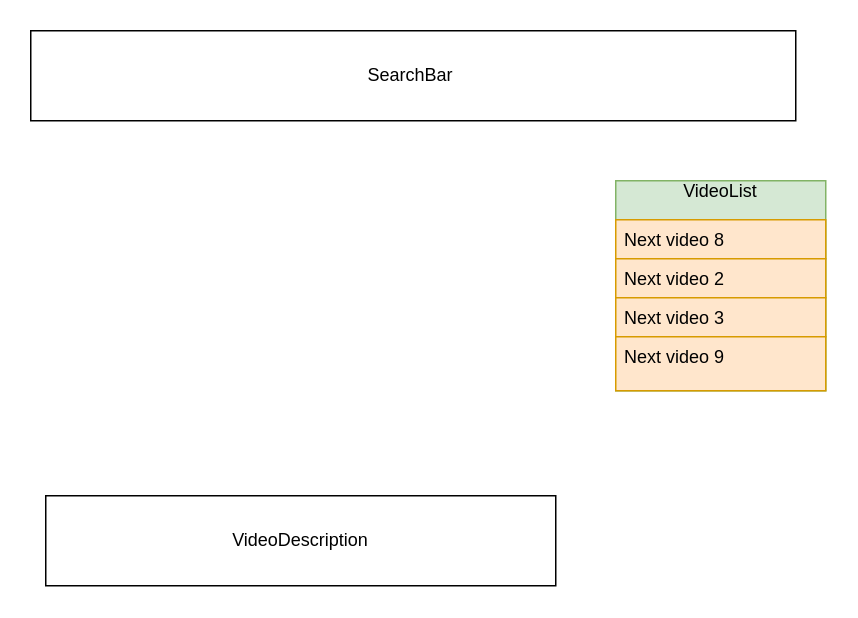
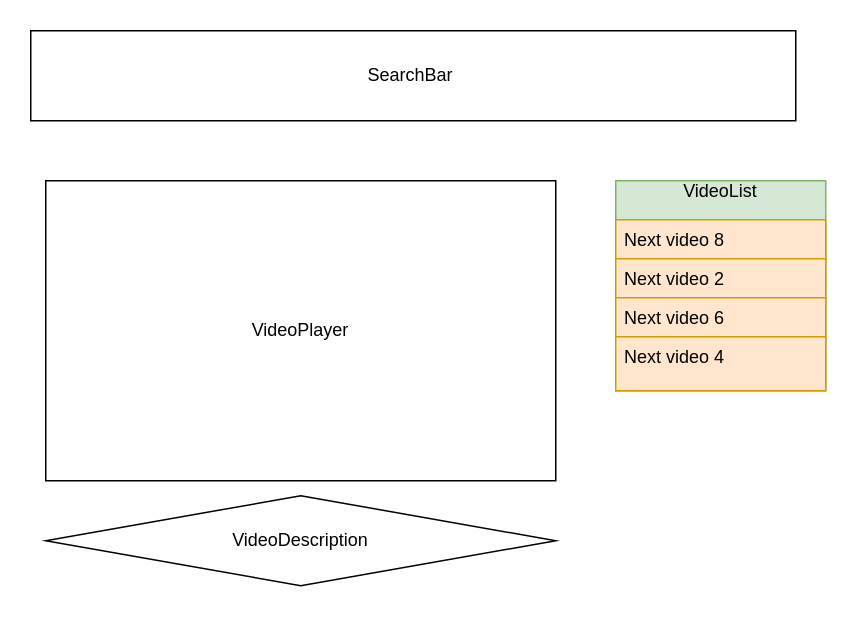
node "Next video 3": label "Next video 3" -> "Next video 6"
node "VideoPlayer": added
node "Next video 9": label "Next video 9" -> "Next video 4"
node "VideoDescription": shape rectangle -> diamond
